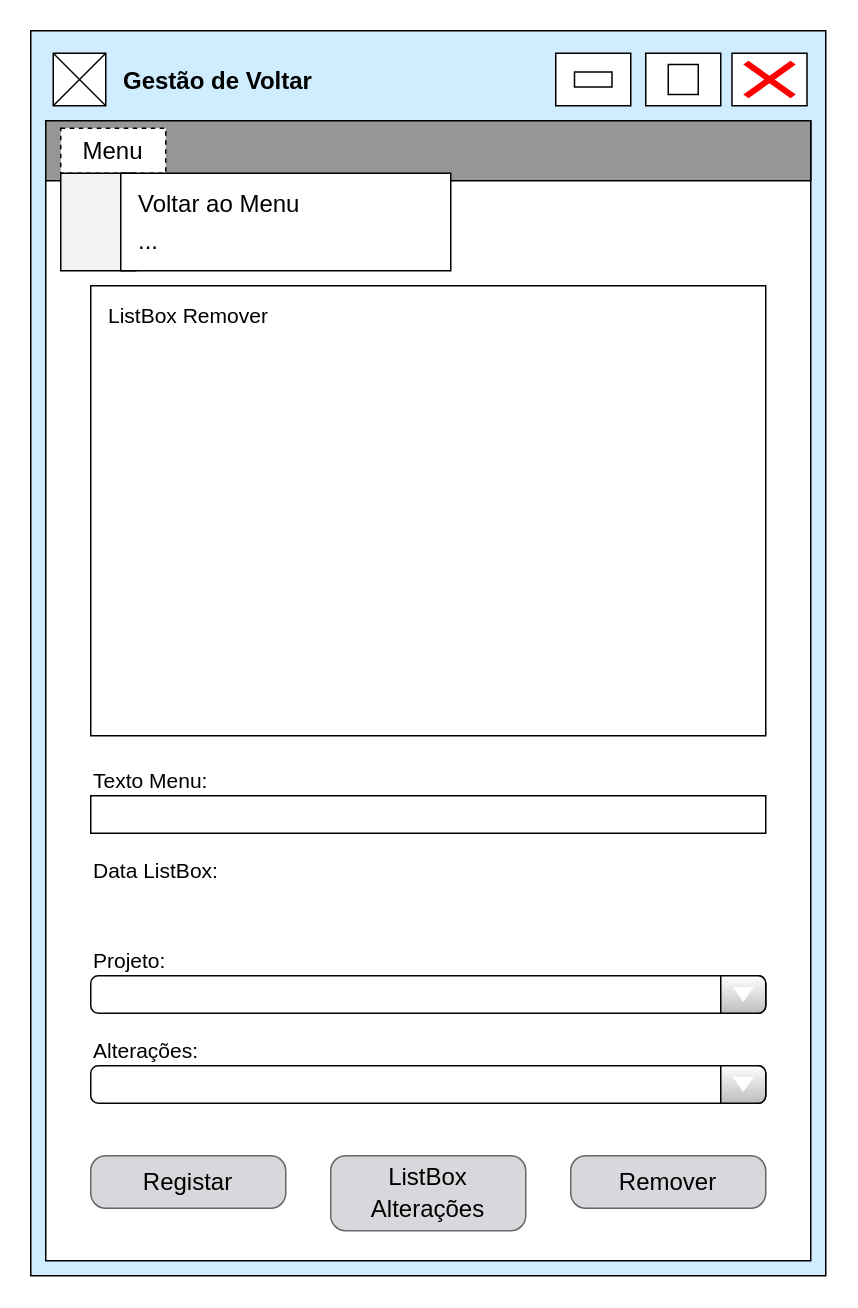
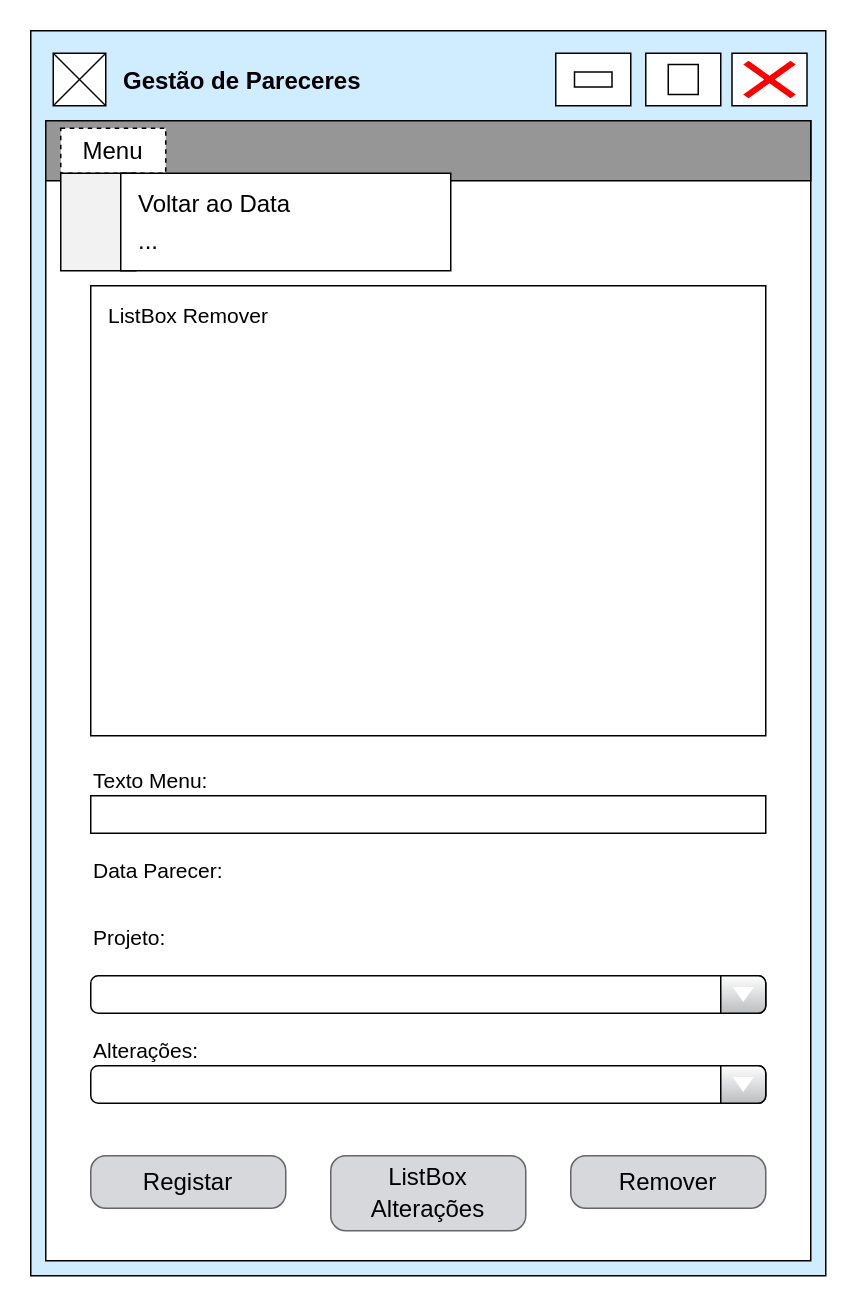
node "Gestão de Voltar": label "Gestão de Voltar" -> "Gestão de Pareceres"
node "Voltar ao Menu": label "Voltar ao Menu" -> "Voltar ao Data"
node "Data ListBox:": label "Data ListBox:" -> "Data Parecer:"
node "Projeto:": moved (173, 961) -> (173, 938)
